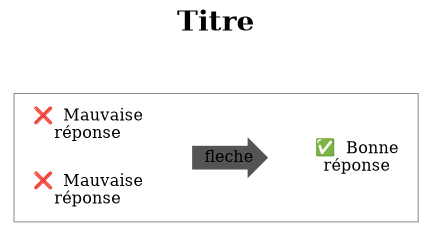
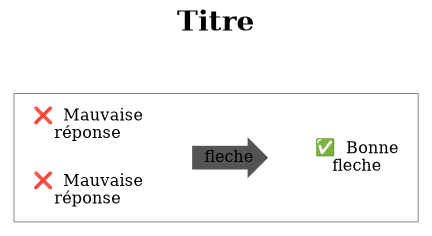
node "✅  Bonne réponse": label "✅  Bonne réponse" -> "✅  Bonne fleche"
